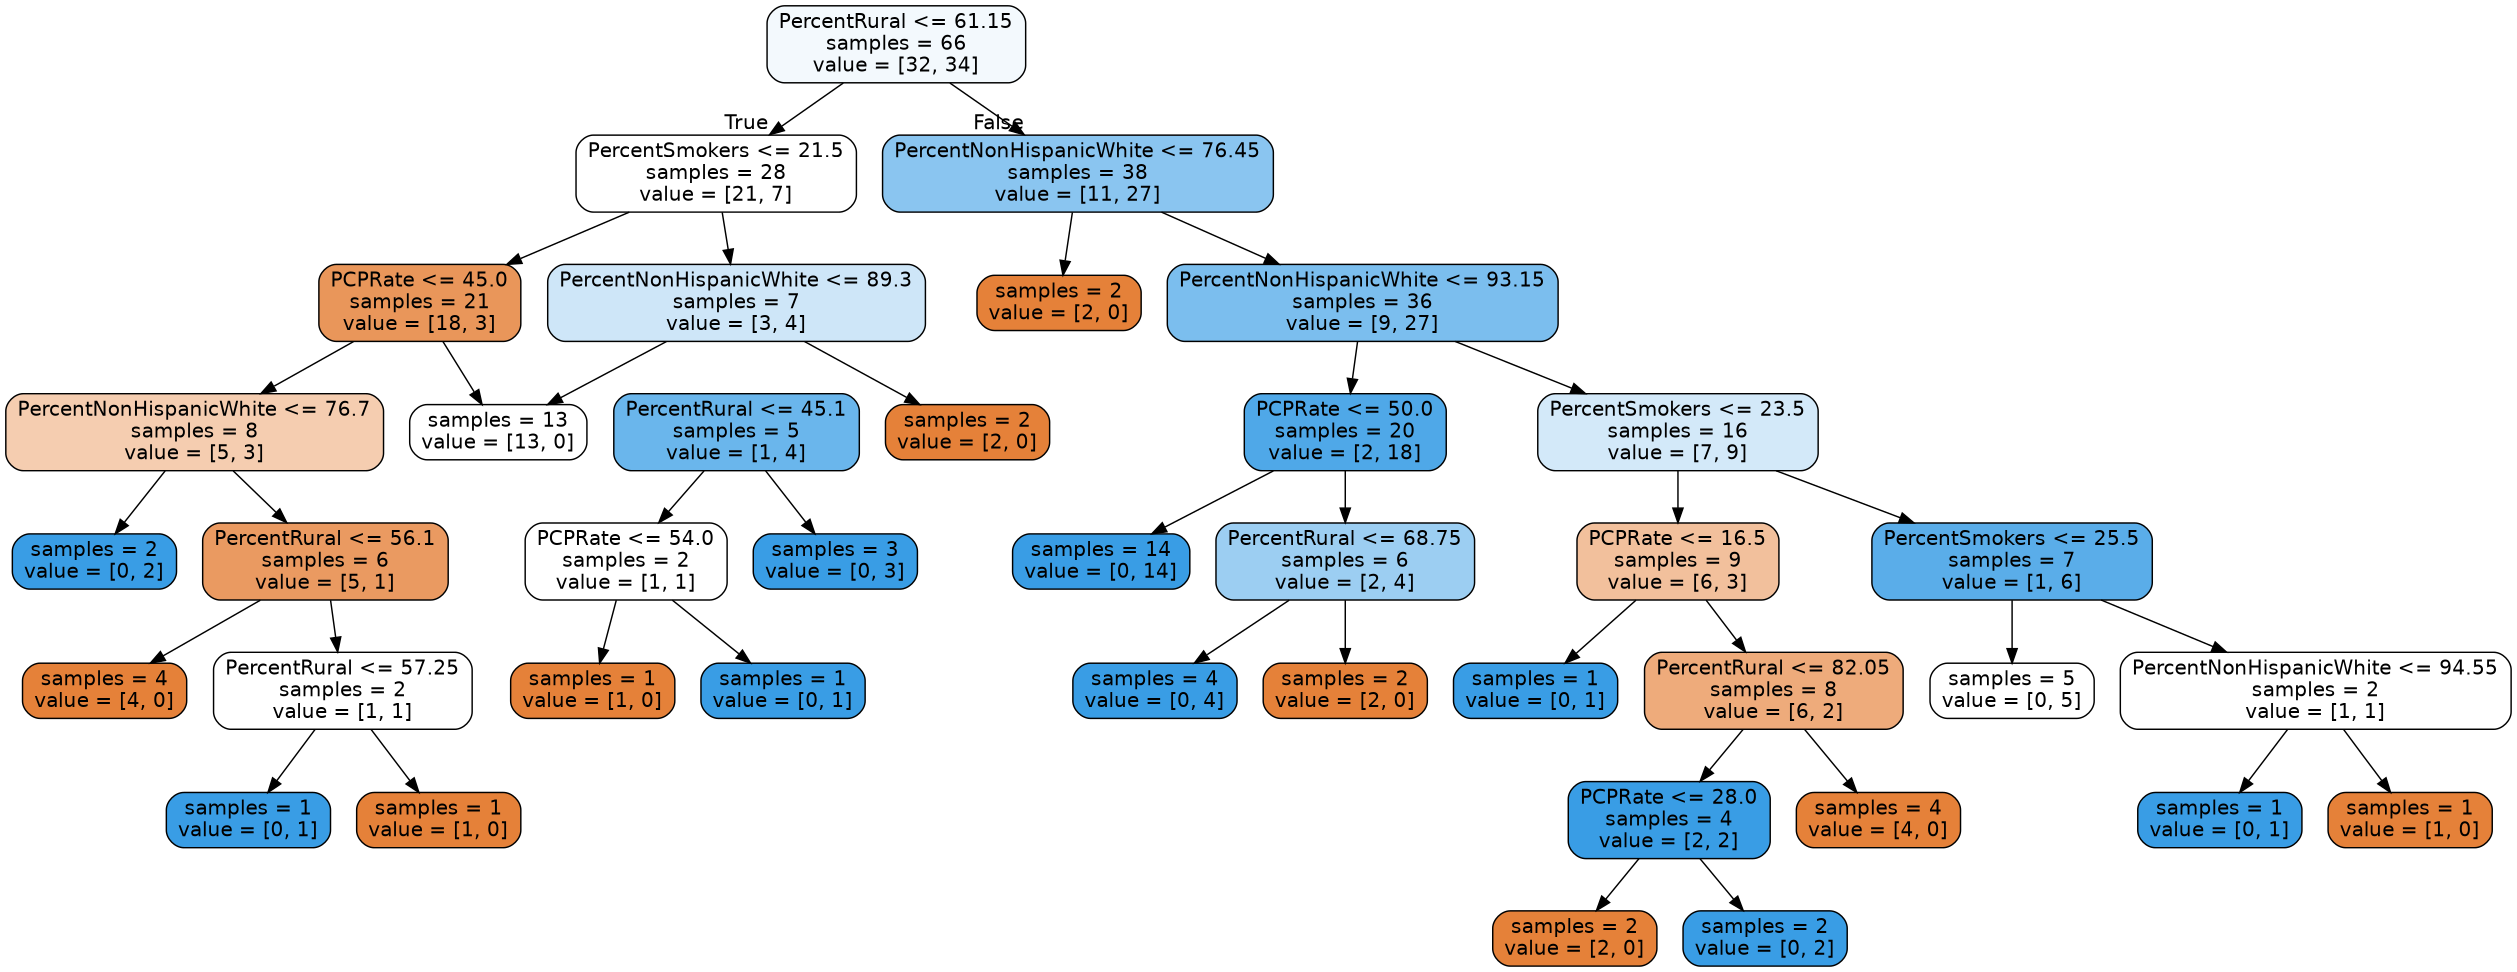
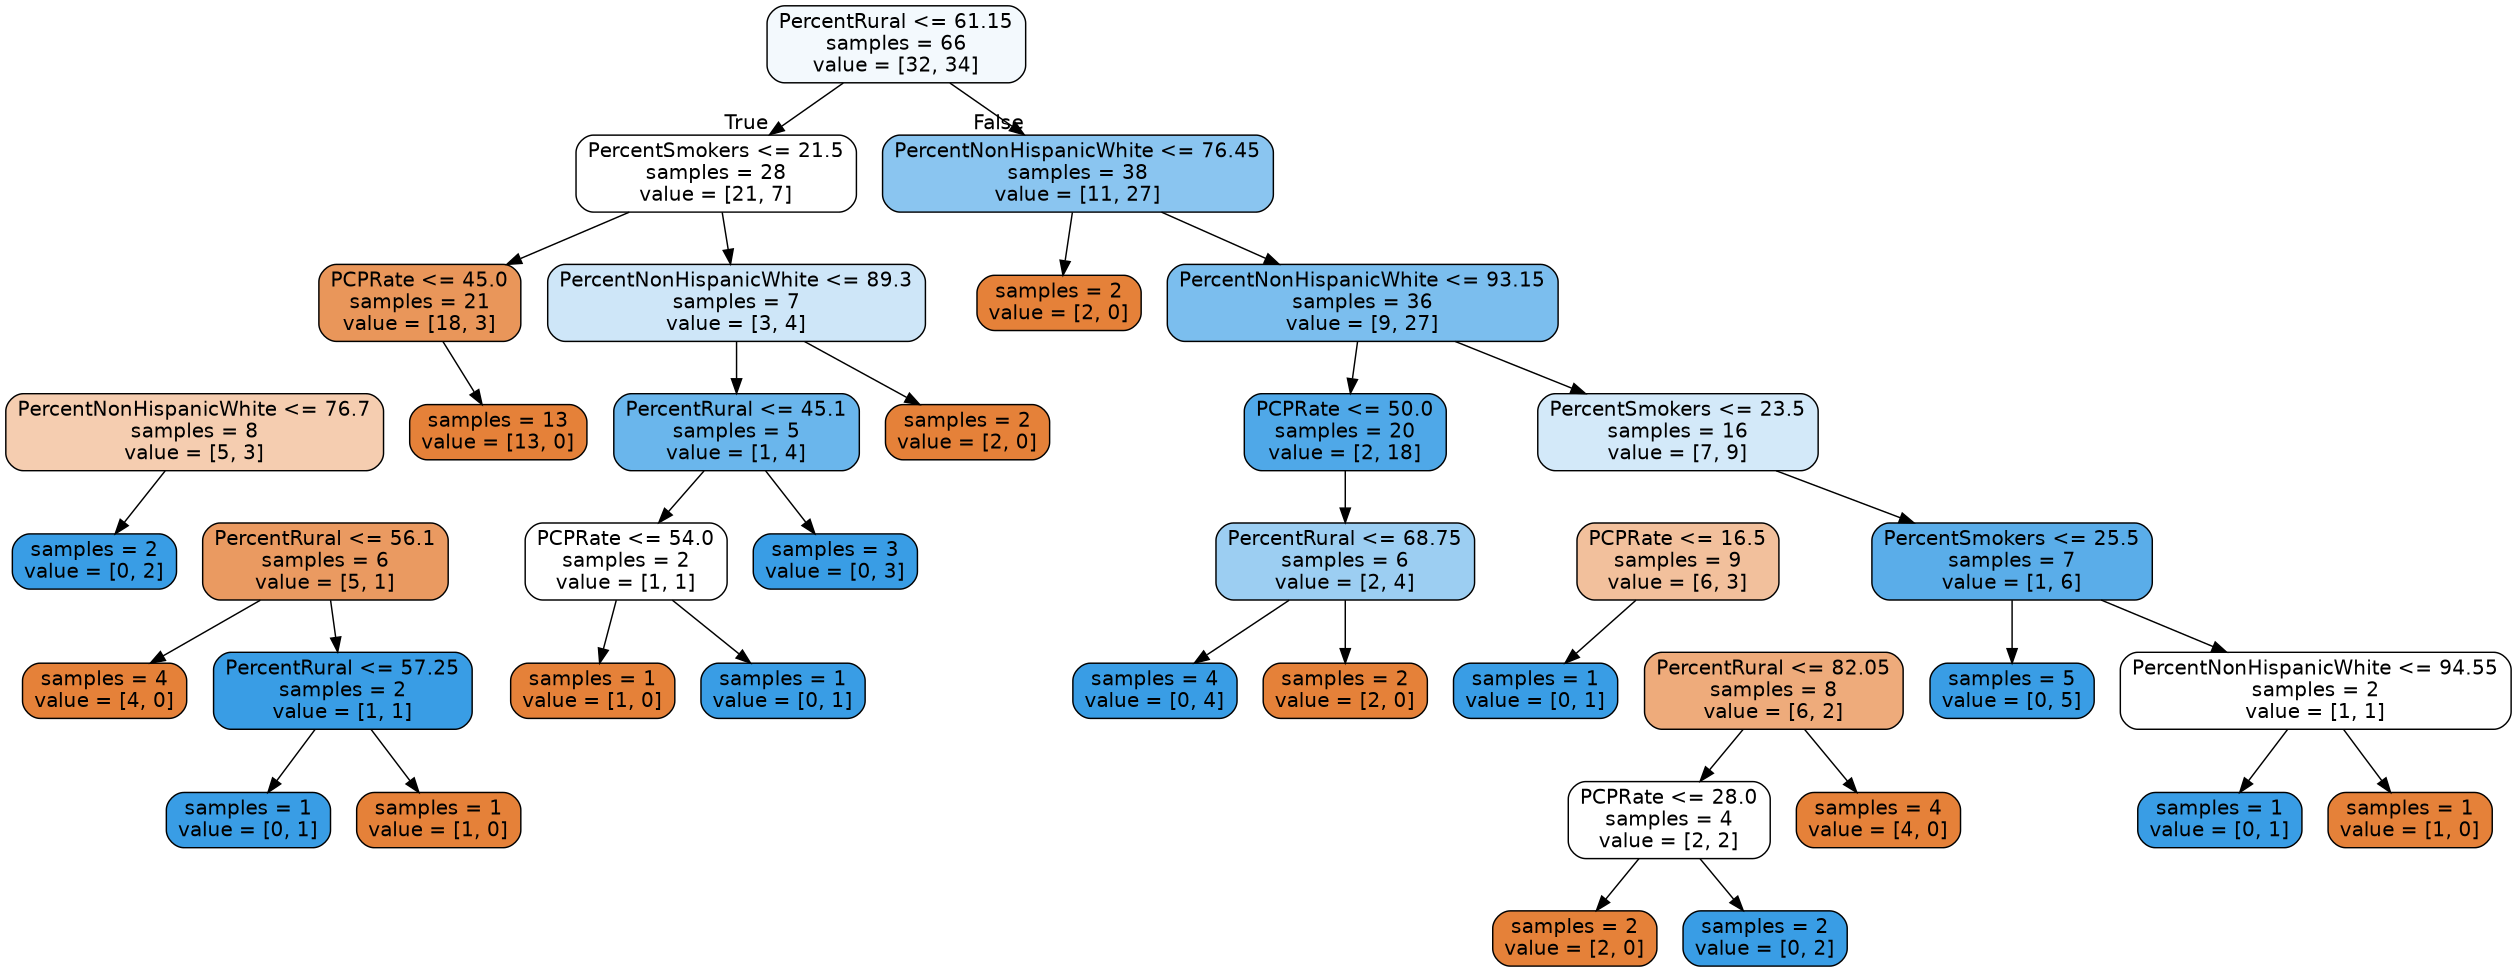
edge "PCPRate <= 45.0 samples = 21 value = [18, 3]" -> "PercentNonHispanicWhite <= 76.7 samples = 8 value = [5, 3]": removed
edge "PercentNonHispanicWhite <= 89.3 samples = 7 value = [3, 4]" -> "samples = 13 value = [13, 0]": now "PercentNonHispanicWhite <= 89.3 samples = 7 value = [3, 4]" -> "PercentRural <= 45.1 samples = 5 value = [1, 4]"
node "samples = 13 value = [13, 0]": fillcolor #ffffff -> #e58139
edge "PercentSmokers <= 23.5 samples = 16 value = [7, 9]" -> "PCPRate <= 16.5 samples = 9 value = [6, 3]": removed
edge "PercentNonHispanicWhite <= 76.7 samples = 8 value = [5, 3]" -> "PercentRural <= 56.1 samples = 6 value = [5, 1]": removed
node "samples = 14 value = [0, 14]": removed
edge "PCPRate <= 16.5 samples = 9 value = [6, 3]" -> "PercentRural <= 82.05 samples = 8 value = [6, 2]": removed
node "PercentRural <= 57.25 samples = 2 value = [1, 1]": fillcolor #ffffff -> #399de5
node "samples = 5 value = [0, 5]": fillcolor #ffffff -> #399de5
node "PCPRate <= 28.0 samples = 4 value = [2, 2]": fillcolor #399de5 -> #ffffff
